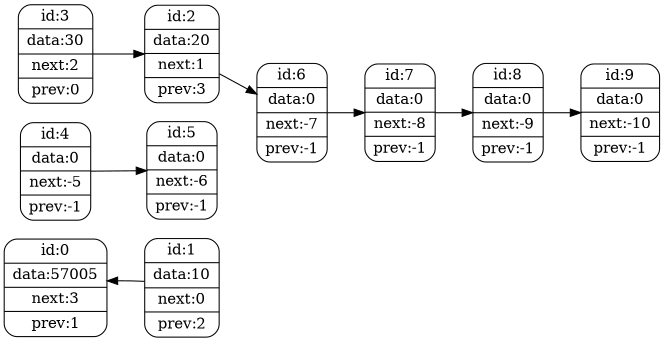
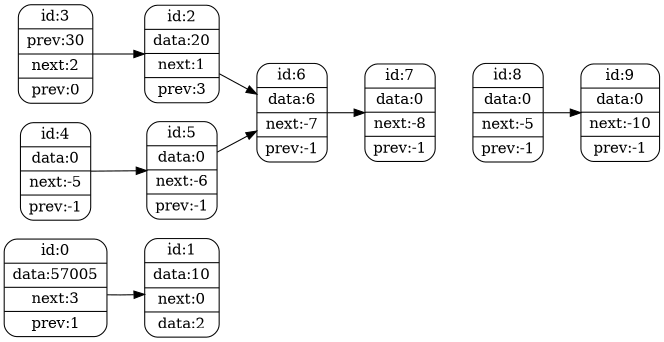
node "id:3": text "data:30" -> "prev:30"
node "id:6": text "data:0" -> "data:6"
edge "id:7" -> "id:8": removed
node "id:8": text "next:-9" -> "next:-5"
edge "id:5" -> "id:6": added
edge "id:1" -> "id:0": reversed
node "id:1": text "prev:2" -> "data:2"
